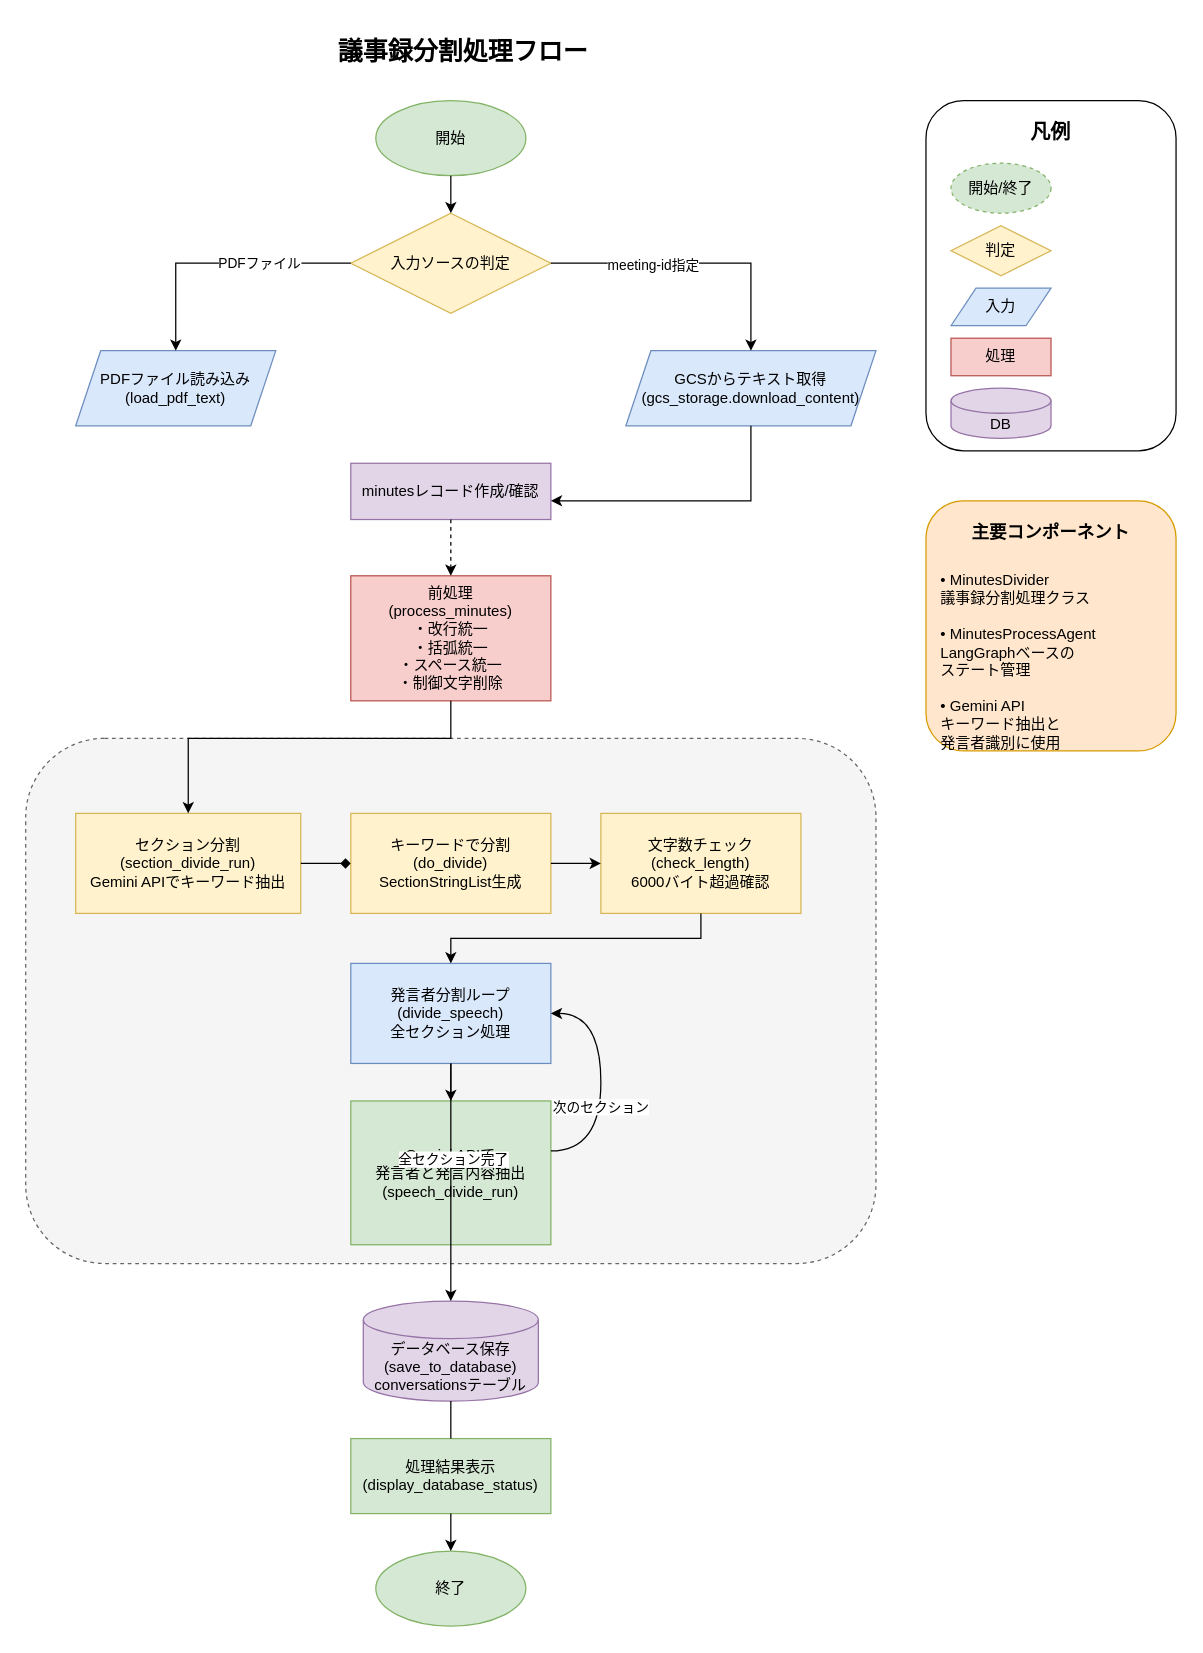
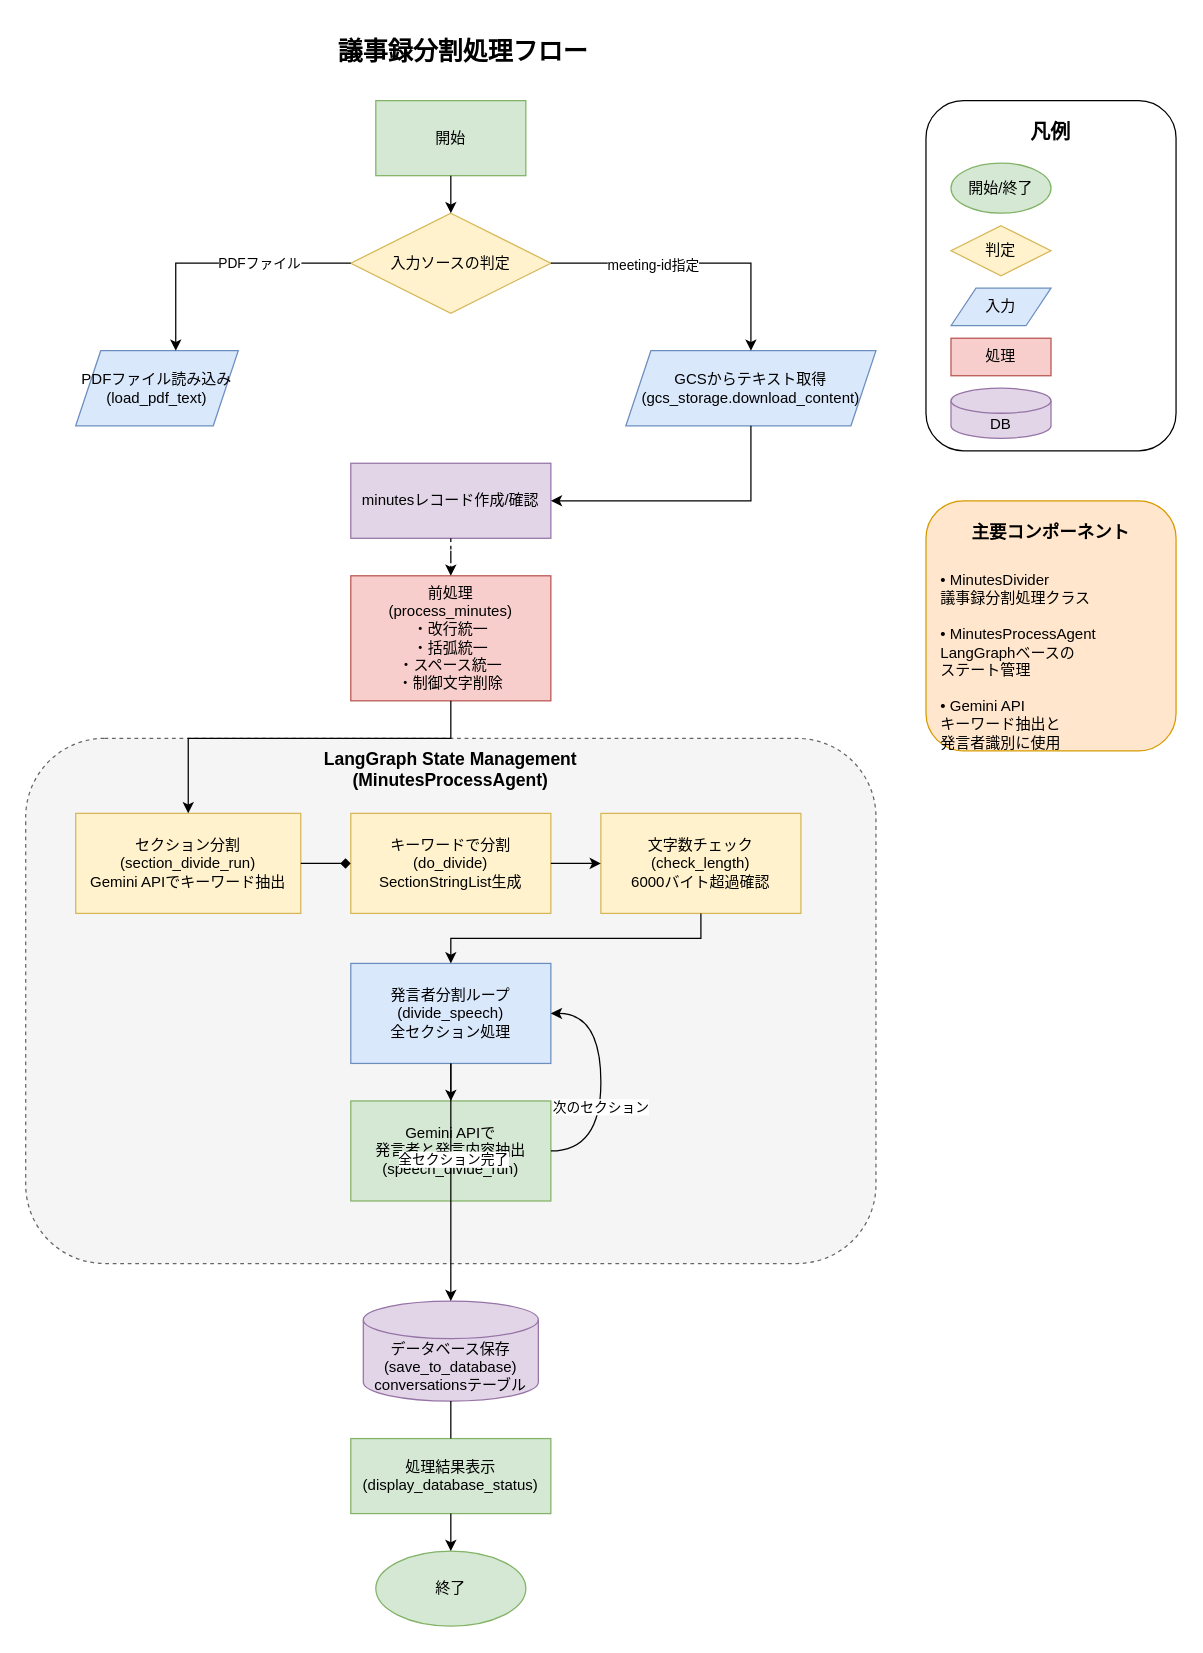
node "開始": shape ellipse -> rectangle
node "開始/終了": style dashed -> solid
node "PDFファイル読み込み (load_pdf_text)": size 200x75 -> 163x75
node "minutesレコード作成/確認": size 200x56 -> 200x75
node "LangGraph State Management (MinutesProcessAgent)": added
node "Gemini APIで 発言者と発言内容抽出 (speech_divide_run)": size 200x144 -> 200x100
